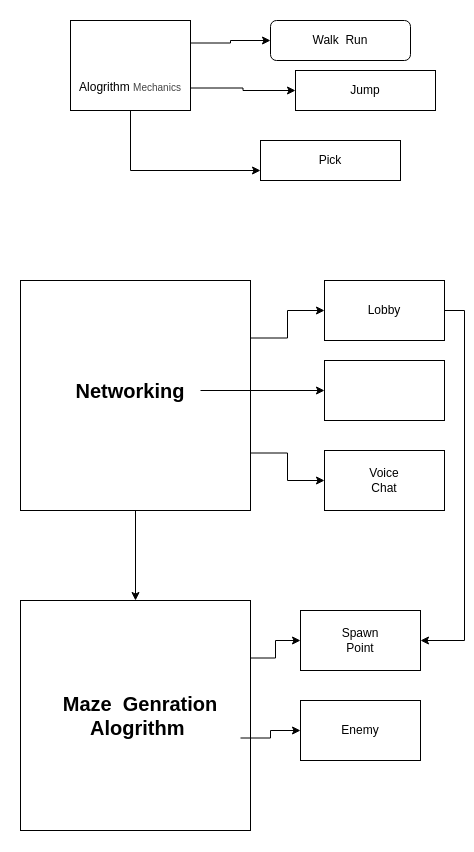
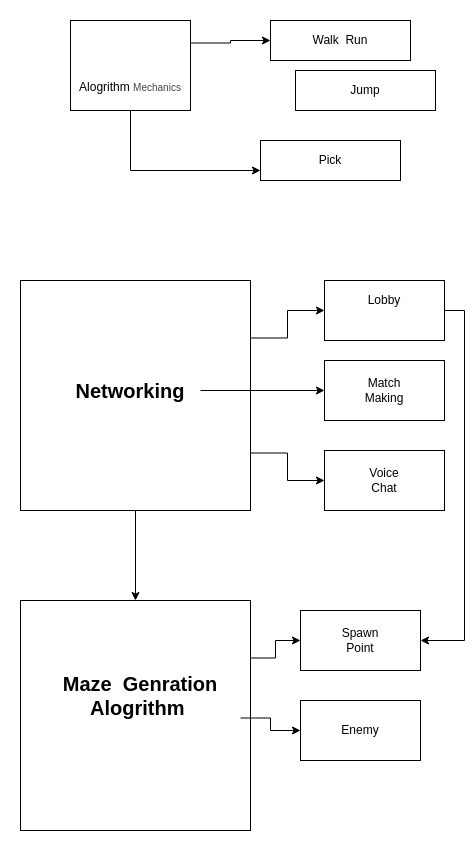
node "Walk Run": shape rounded rectangle -> rectangle
edge "Alogrithm Mechanics" -> "Jump": removed
node "Lobby": moved (385, 311) -> (385, 301)
node "Match Making": added
node "Maze Genration Alogrithm": moved (141, 716) -> (141, 696)
